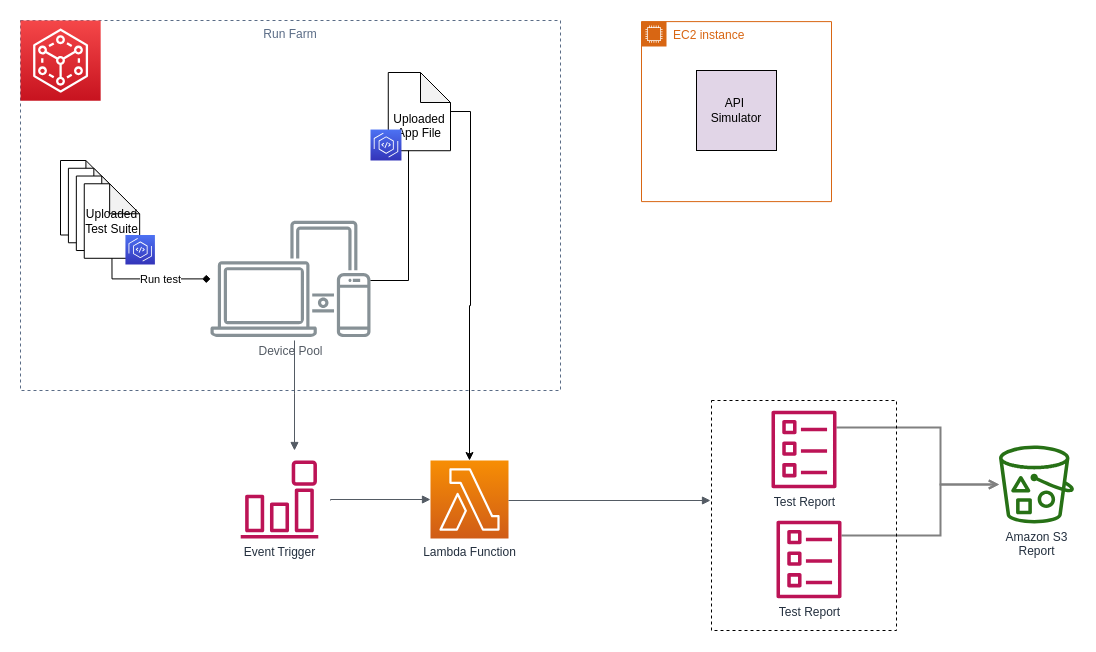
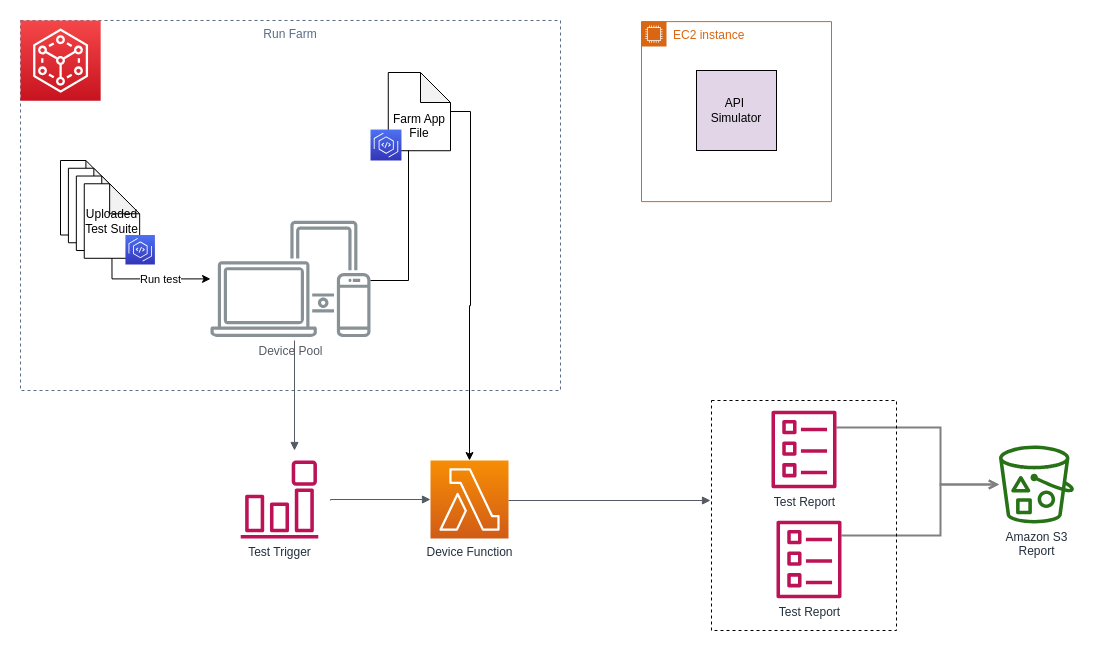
node "Uploaded App File": label "Uploaded App File" -> "Farm App File"
edge "Uploaded Test Suite" -> "Device Pool": arrowhead diamond -> classic
node "Event Trigger": label "Event Trigger" -> "Test Trigger"
node "Lambda Function": label "Lambda Function" -> "Device Function"
